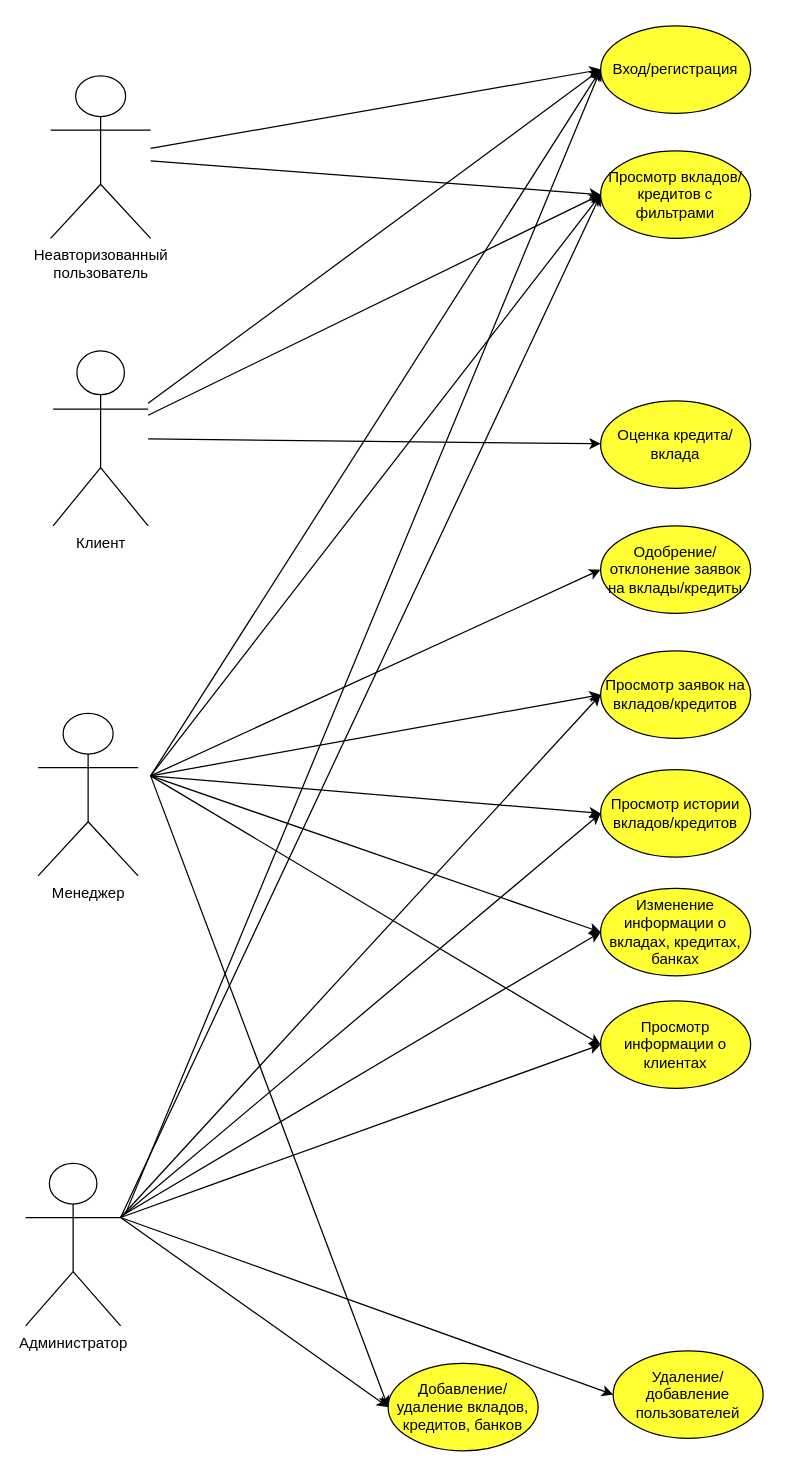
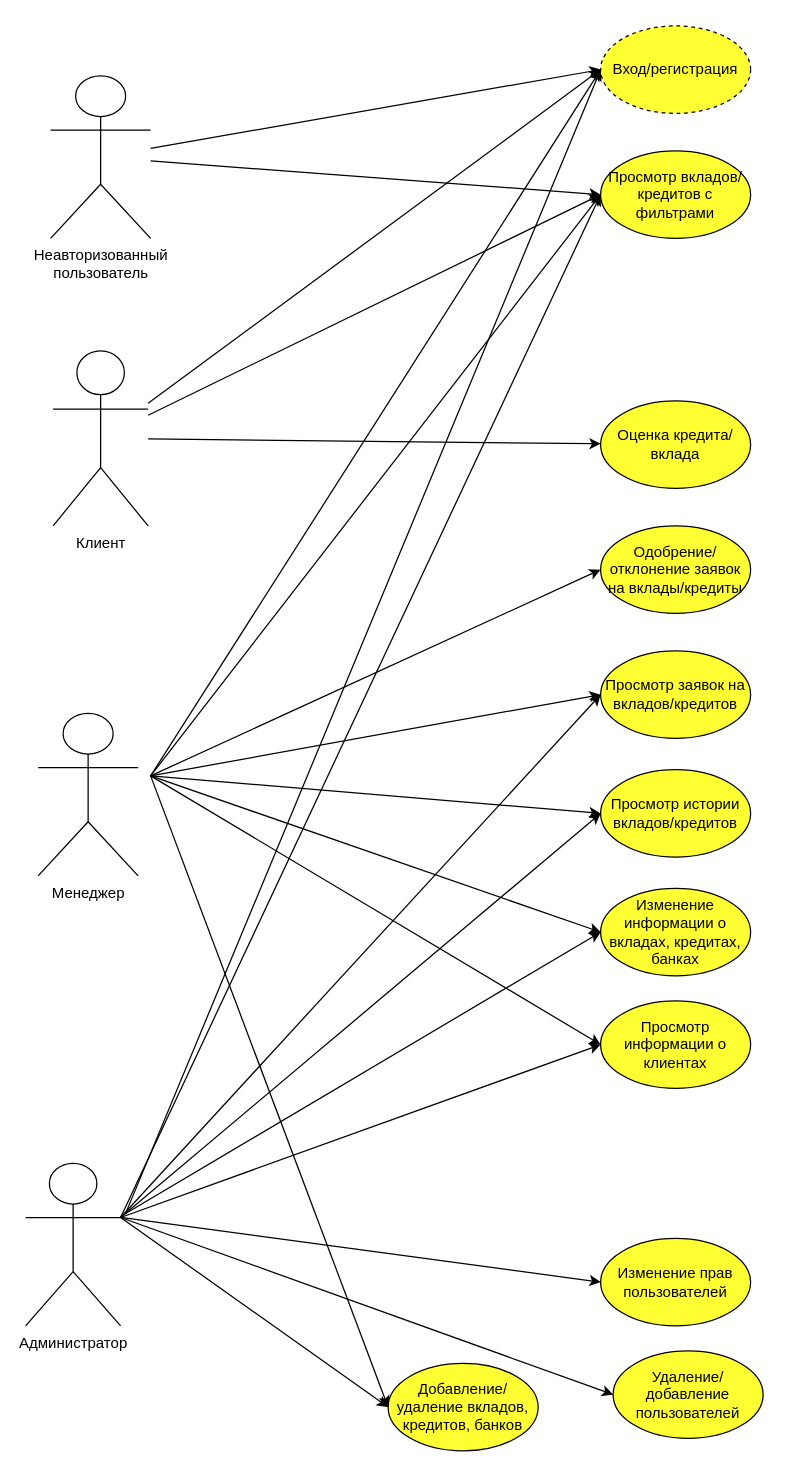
node "Вход/регистрация": style solid -> dashed
edge "Администратор" -> "Изменение прав пользователей": added
node "Изменение прав пользователей": added
